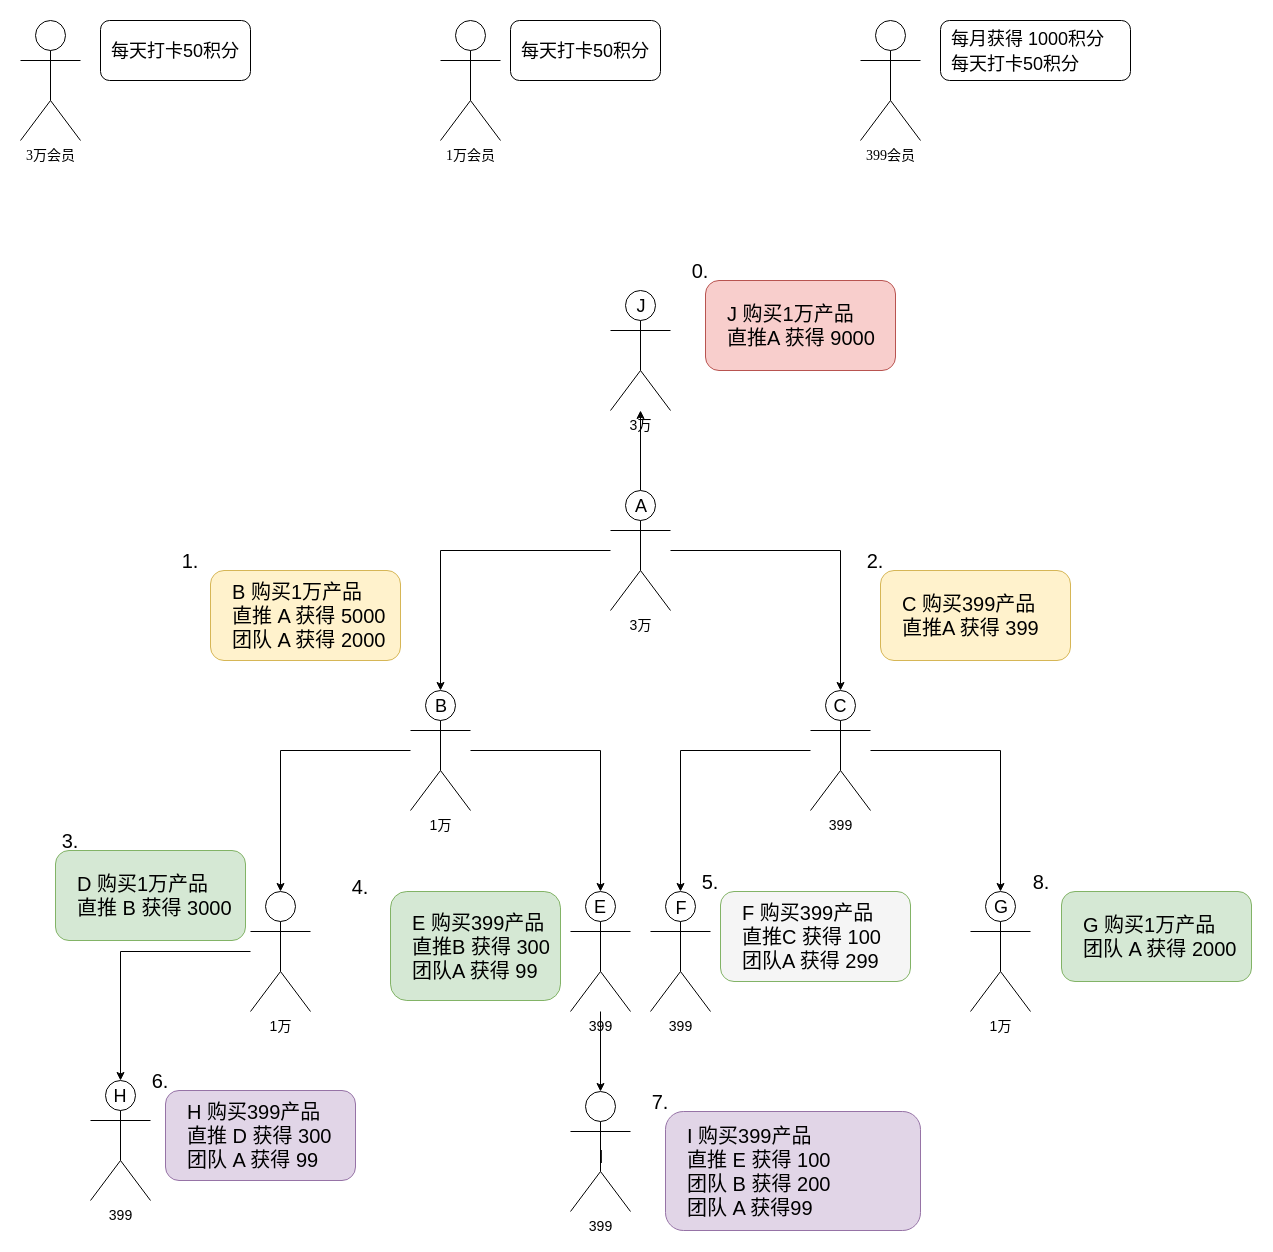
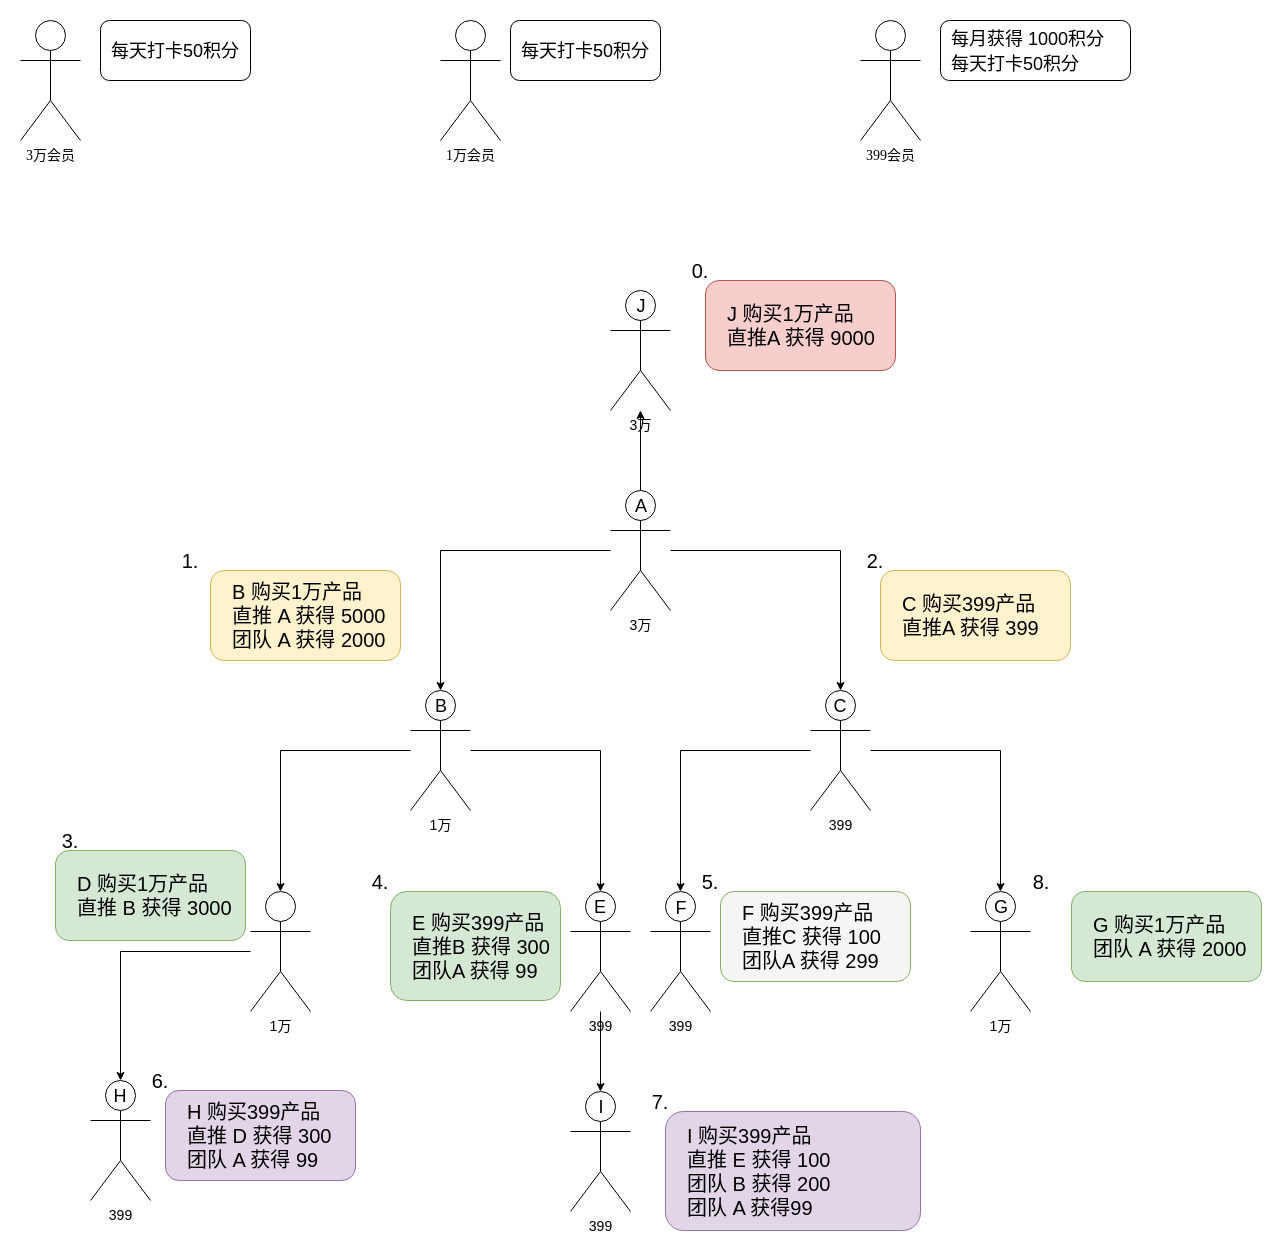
node "4.": moved (361, 887) -> (381, 882)
node "G 购买1万产品 团队 A 获得 2000": moved (1157, 937) -> (1167, 937)
node "I": moved (602, 1158) -> (602, 1108)
